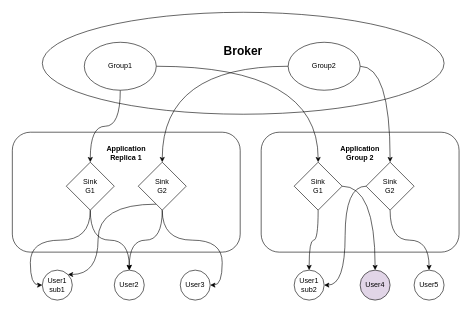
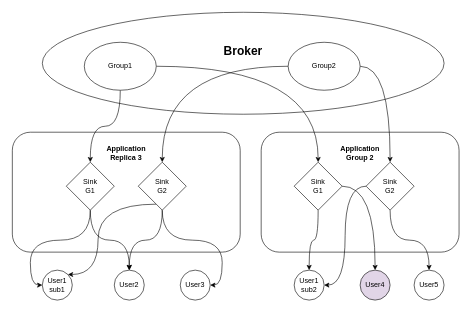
node "Application Replica 1": label "Application Replica 1" -> "Application Replica 3"
